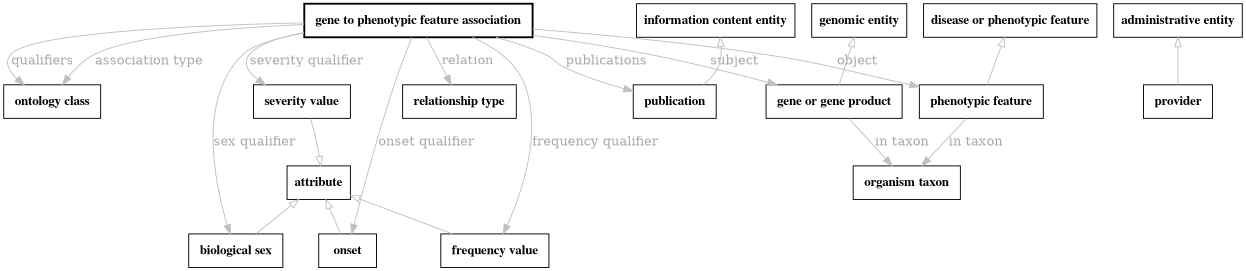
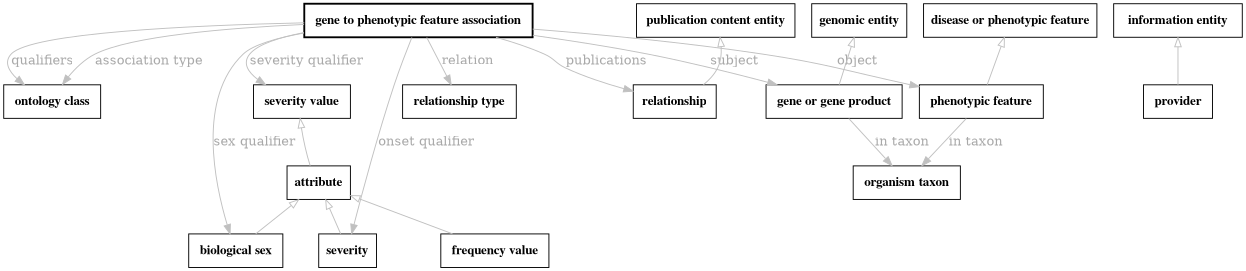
node "information content entity": label "information content entity" -> "publication content entity"
node "administrative entity": label "administrative entity" -> "information entity"
node "publication": label "publication" -> "relationship"
edge "gene to phenotypic feature association" -> "frequency value": removed, label "frequency qualifier"
edge "severity value" -> "attribute": reversed
node "onset": label "onset" -> "severity"
